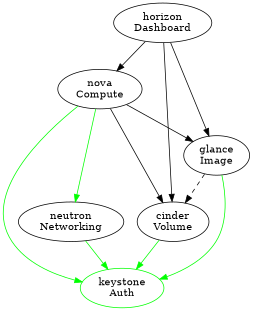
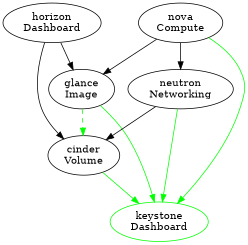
edge "horizon Dashboard" -> "nova Compute": removed
edge "nova Compute" -> "neutron Networking": color green -> black
edge "nova Compute" -> "cinder Volume": now "neutron Networking" -> "cinder Volume"
edge "glance Image" -> "cinder Volume": color black -> green
node "keystone Auth": label "keystone Auth" -> "keystone Dashboard"
